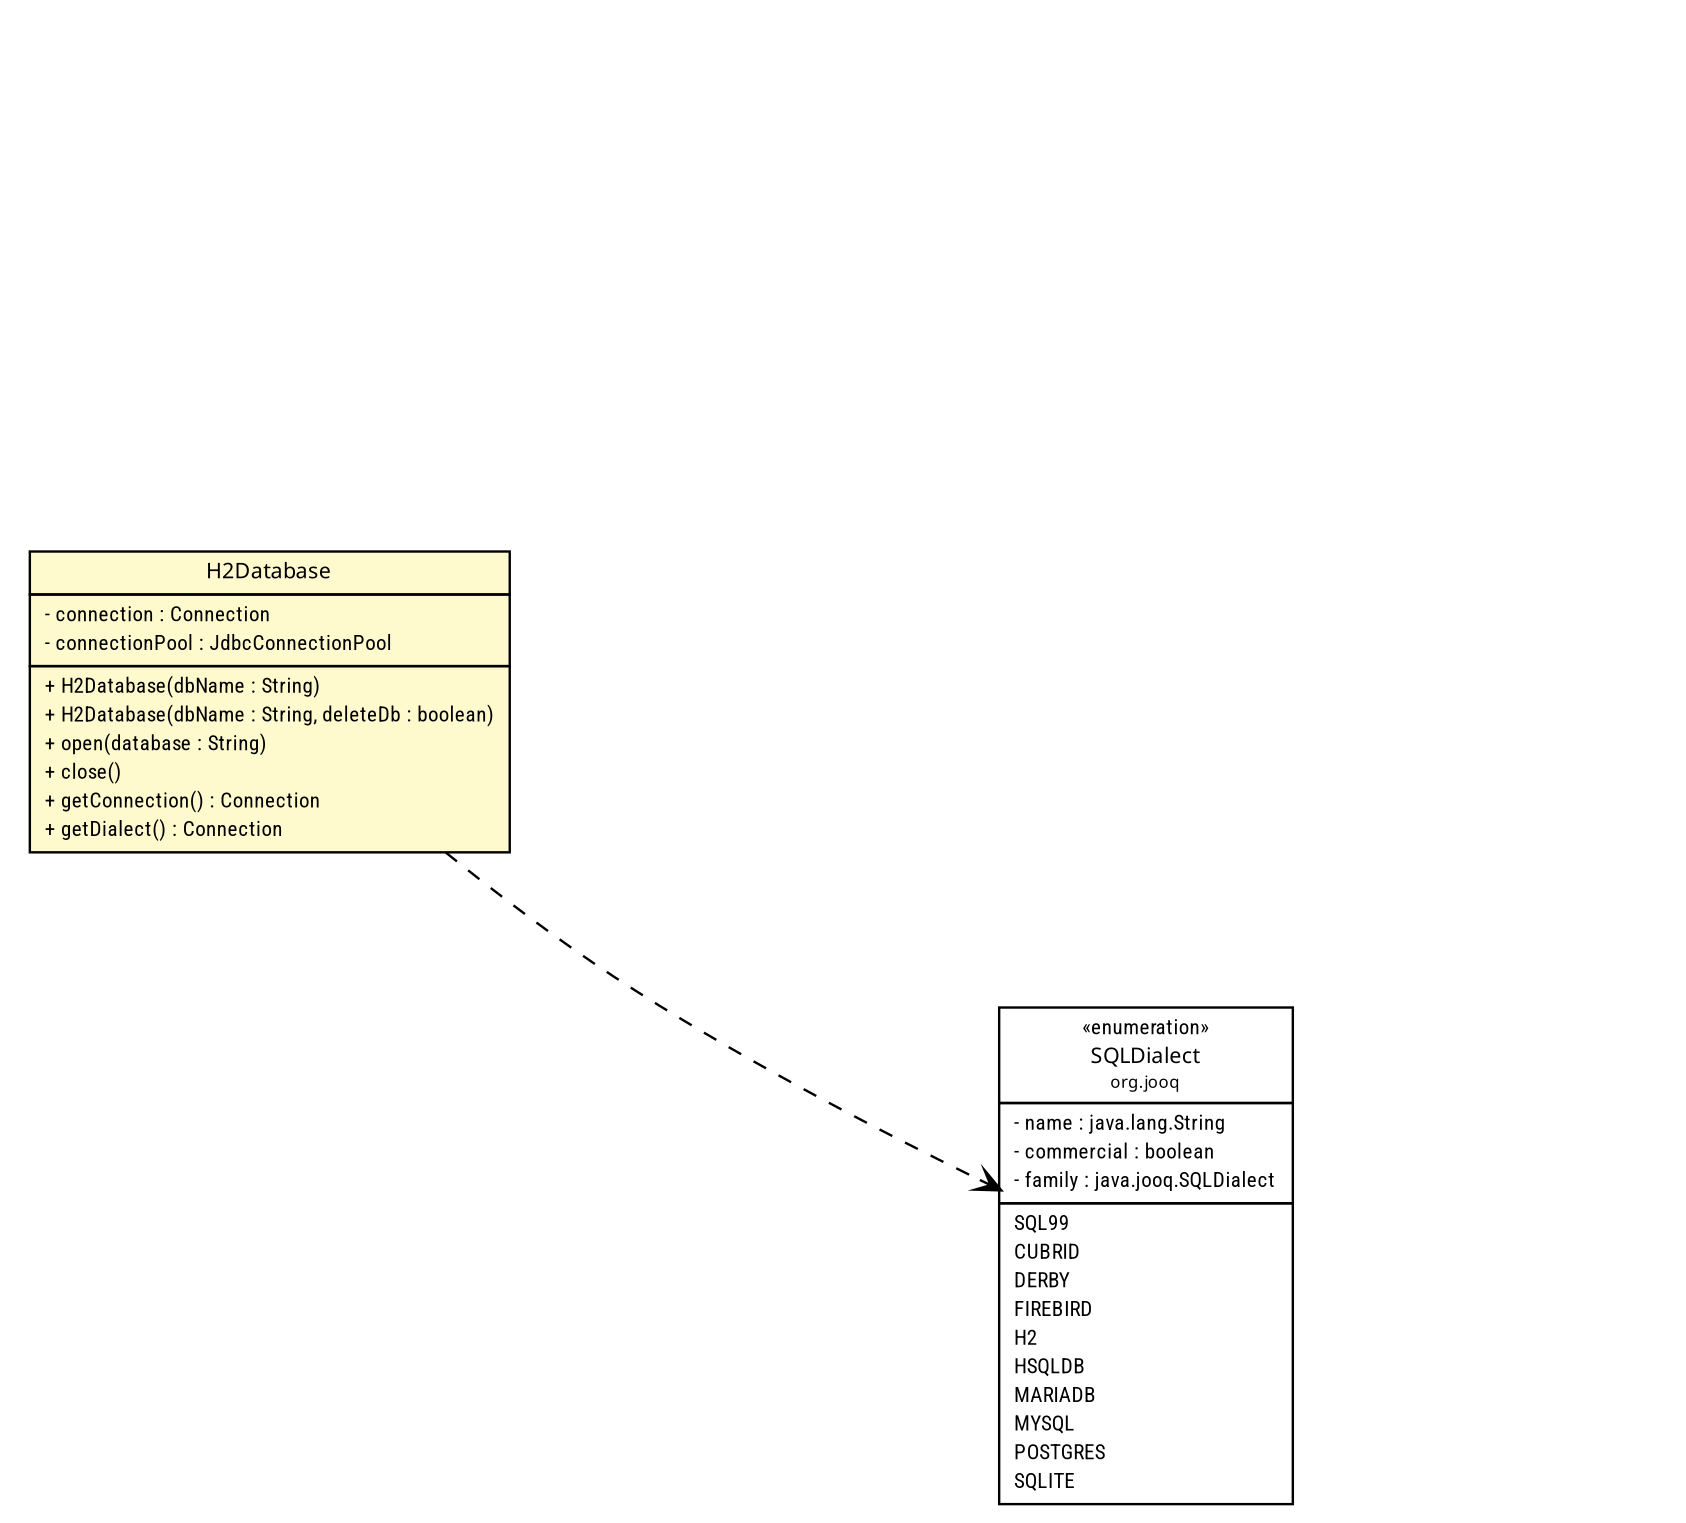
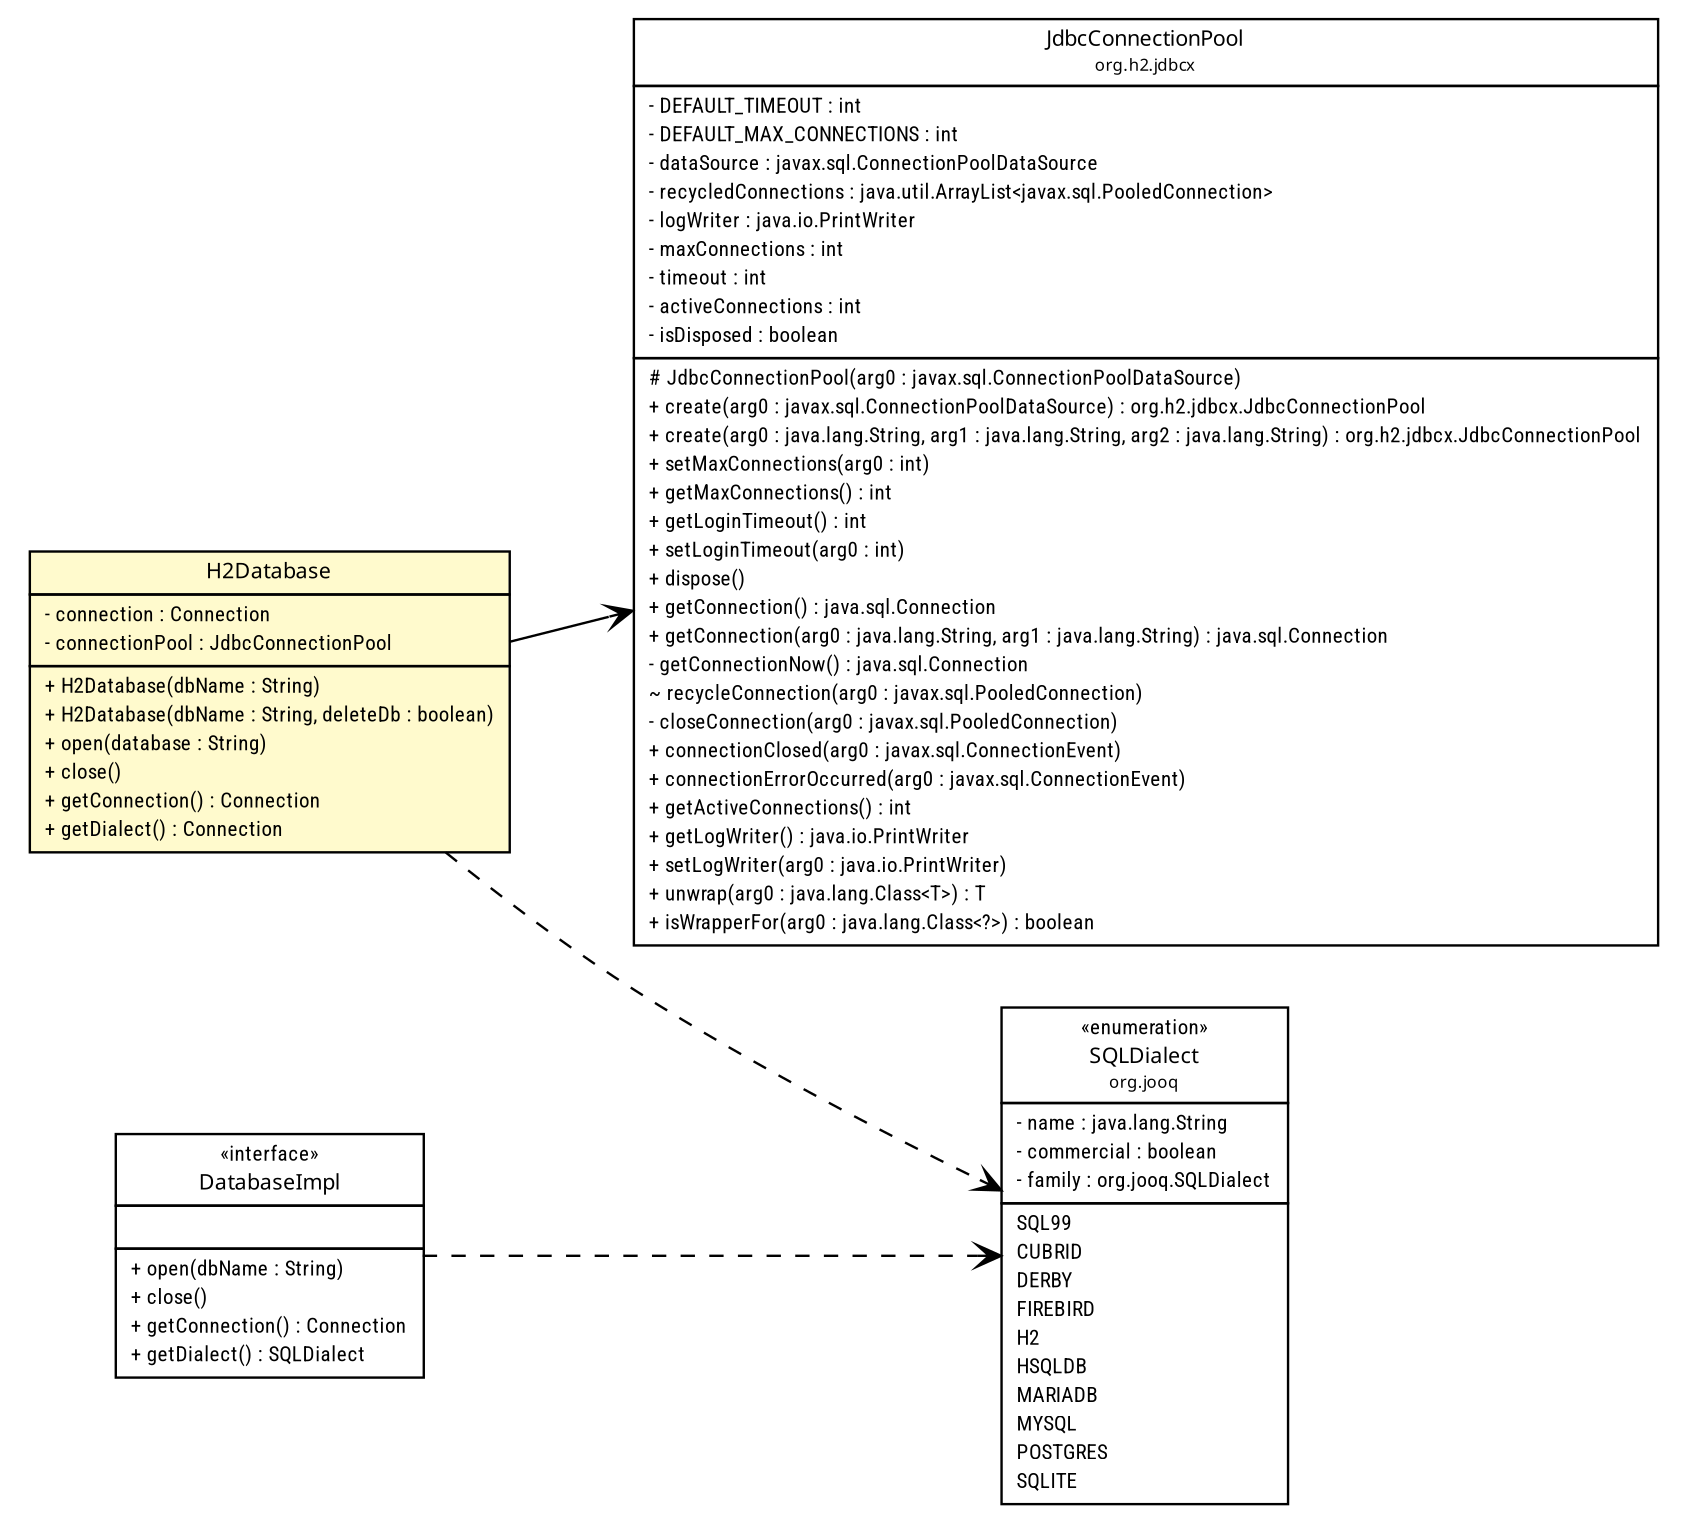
node "JdbcConnectionPool": added
node "SQLDialect": text "- family : java.jooq.SQLDialect" -> "- family : org.jooq.SQLDialect"
node "DatabaseImpl": added
